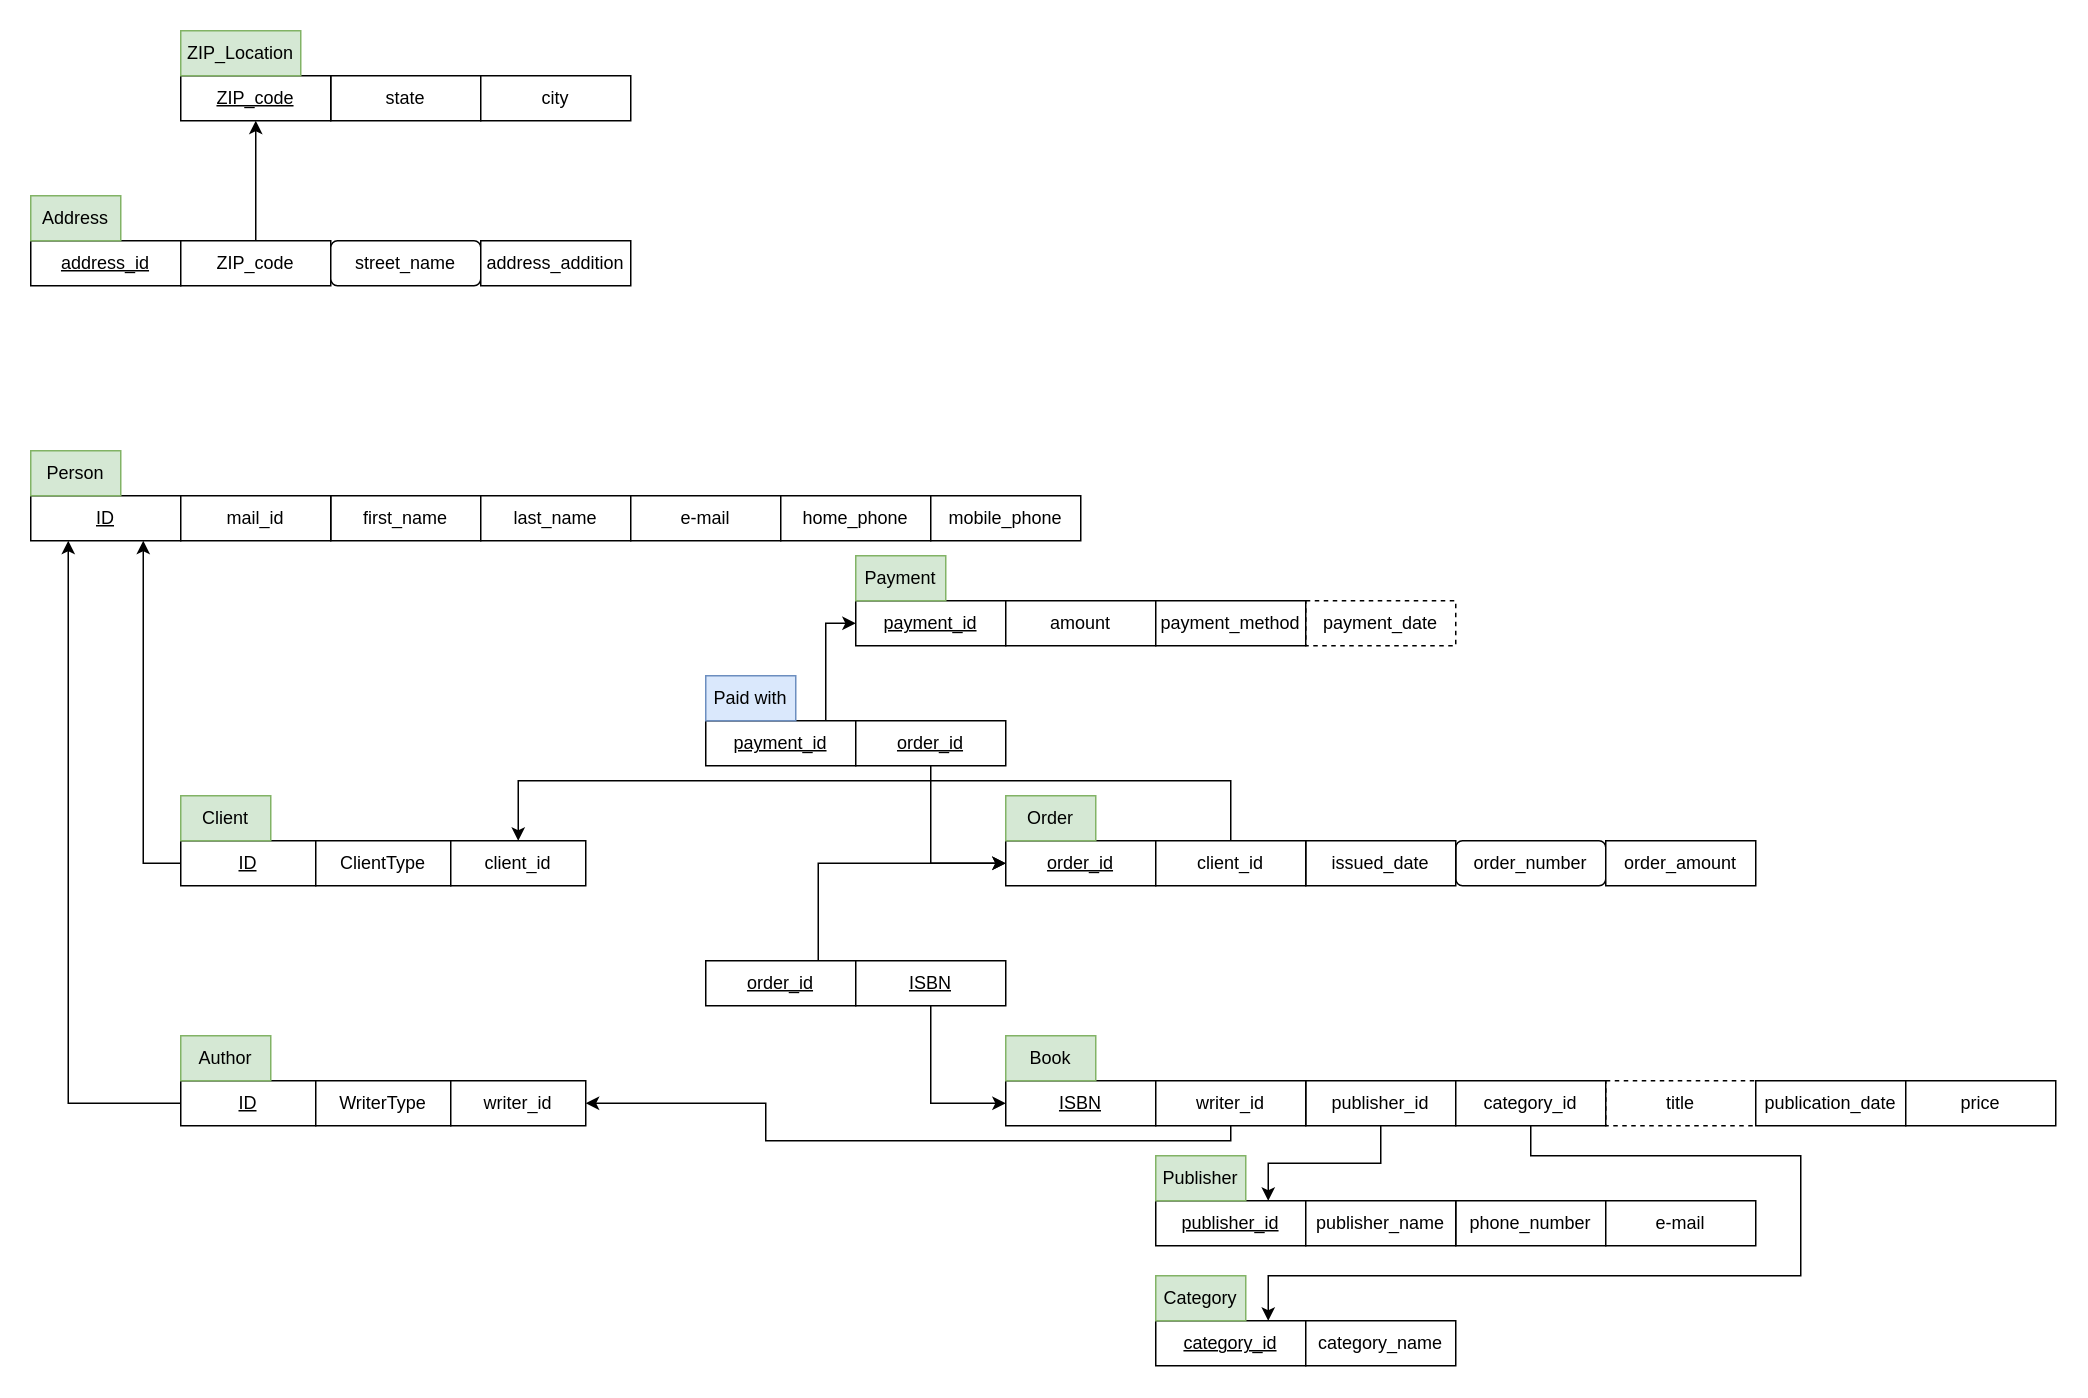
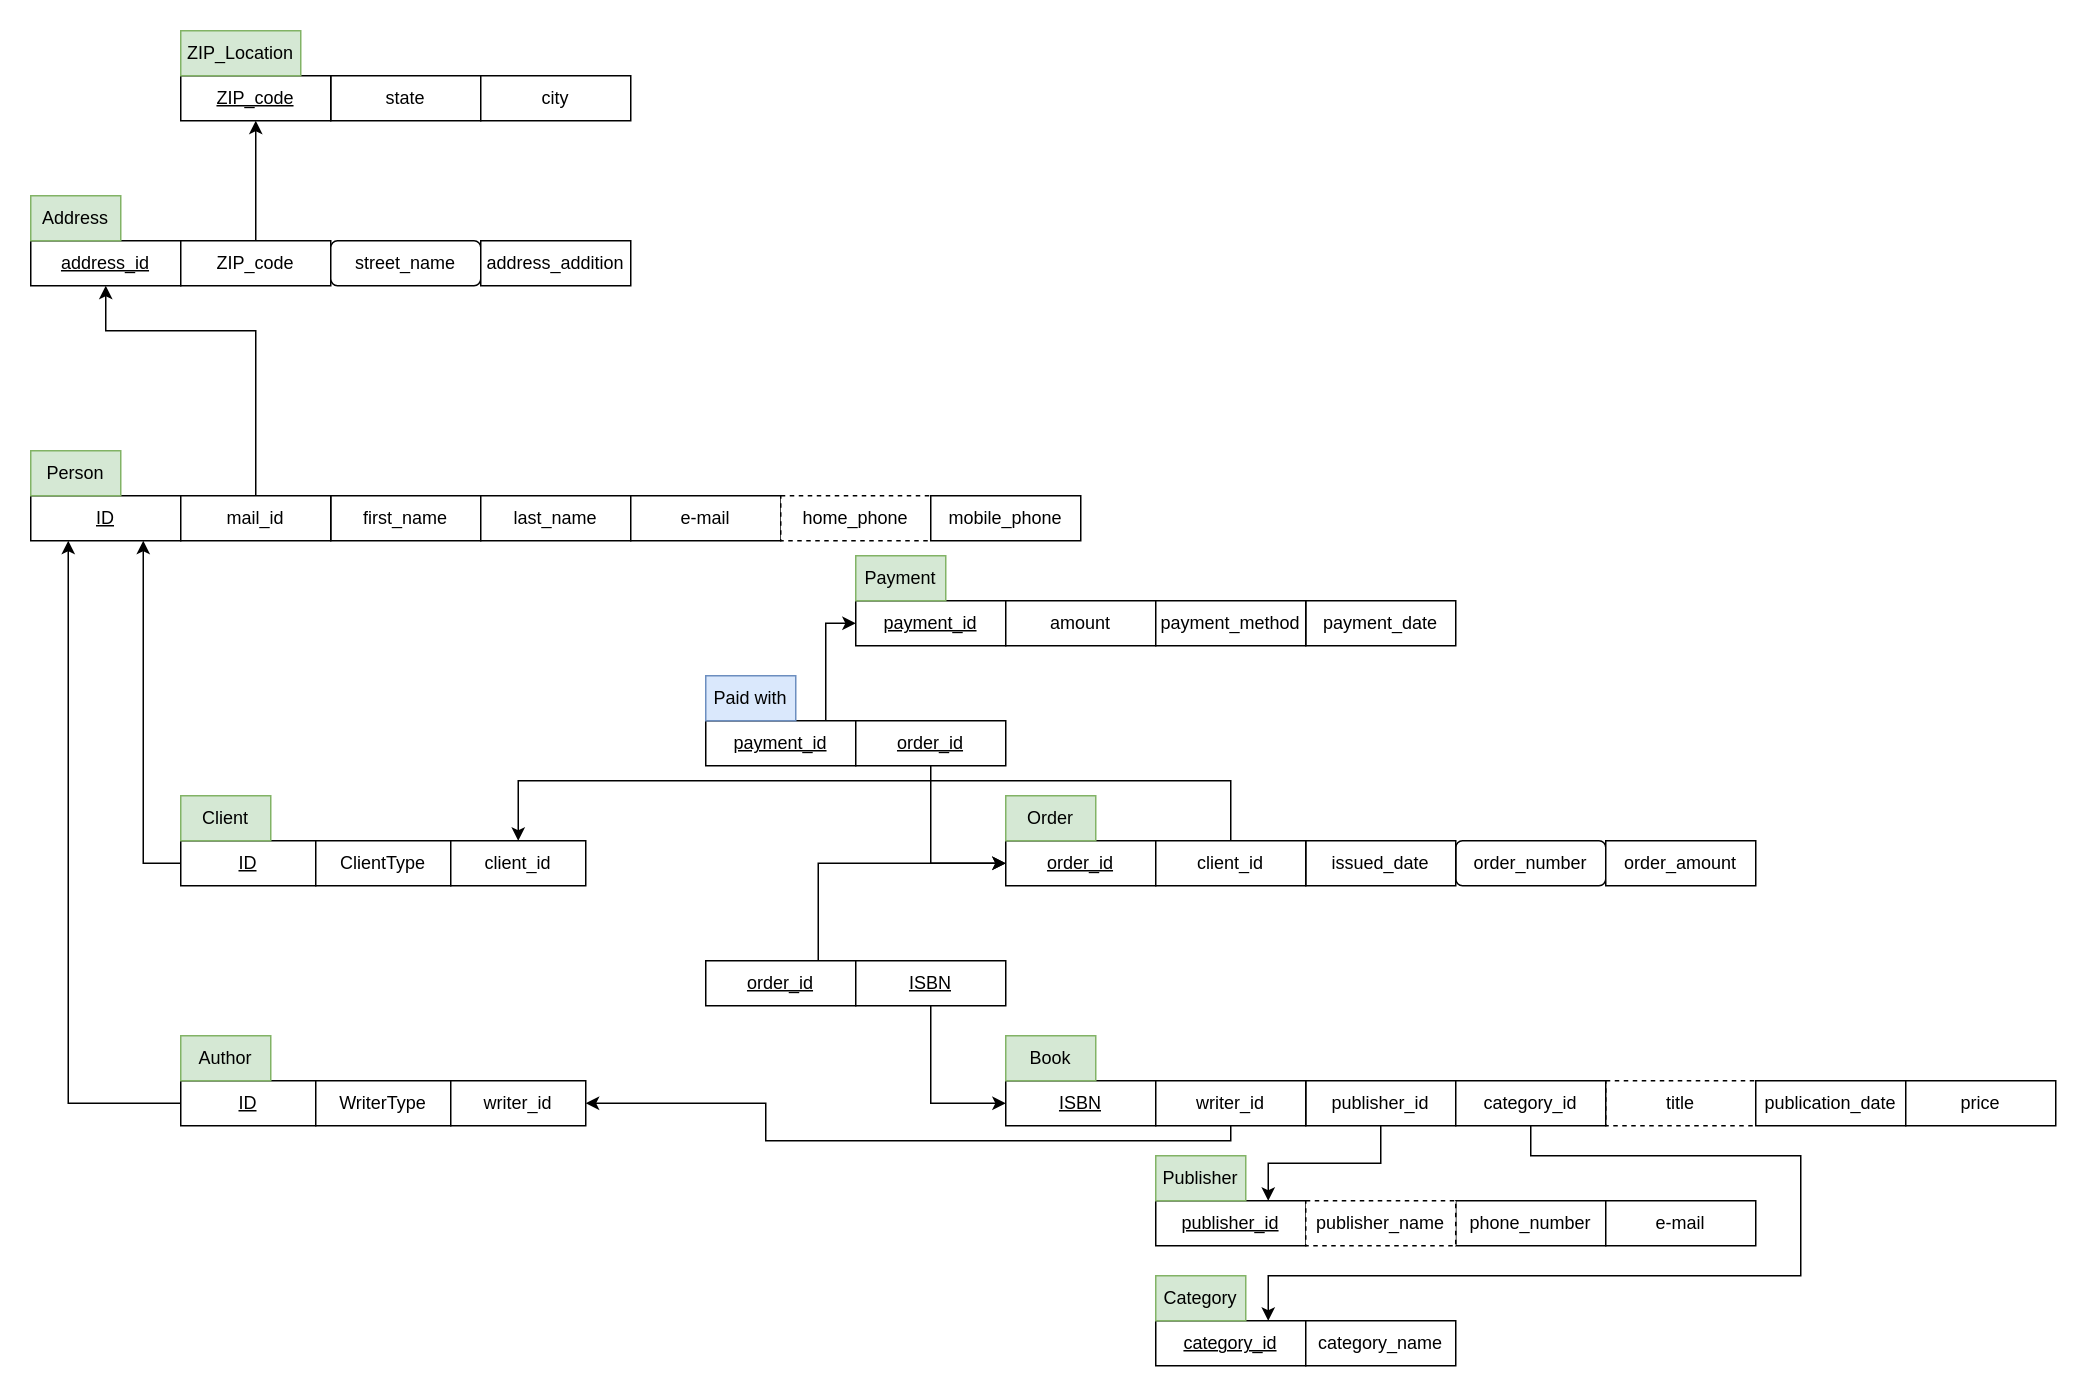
edge "mail_id" -> "address_id": added
node "home_phone": style solid -> dashed
node "payment_date": style dashed -> solid
node "publisher_name": style solid -> dashed
